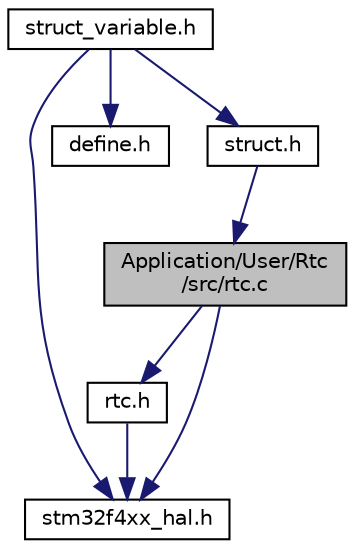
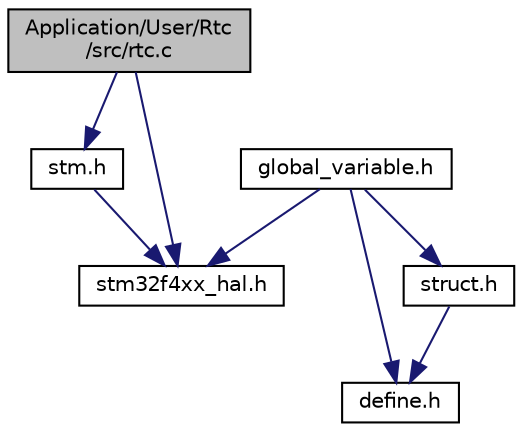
node "struct_variable.h": label "struct_variable.h" -> "global_variable.h"
edge "struct.h" -> "Application/User/Rtc /src/rtc.c": now "struct.h" -> "define.h"
node "rtc.h": label "rtc.h" -> "stm.h"
